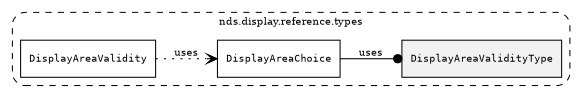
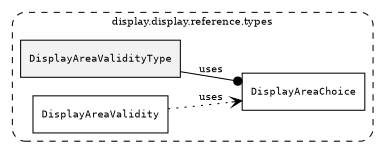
cluster "nds.display.reference.types": label "nds.display.reference.types" -> "display.display.reference.types"
edge "DisplayAreaChoice" -> "DisplayAreaValidityType": reversed
